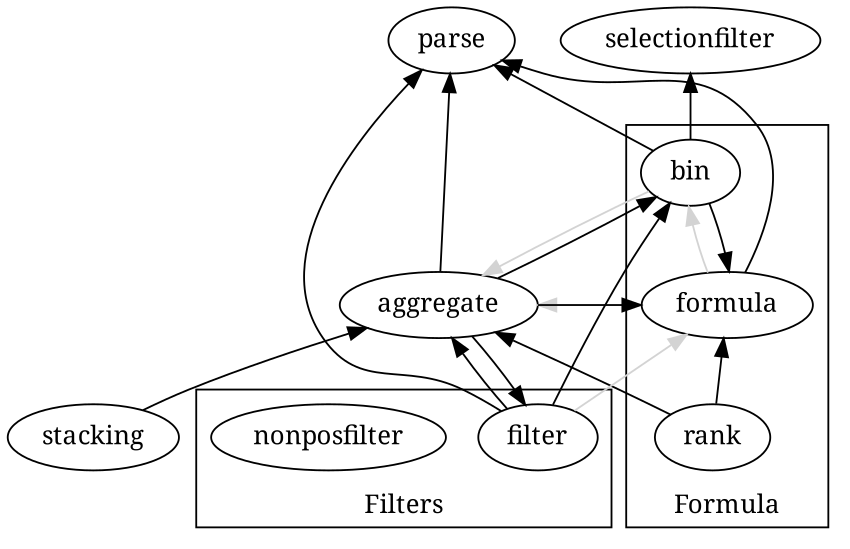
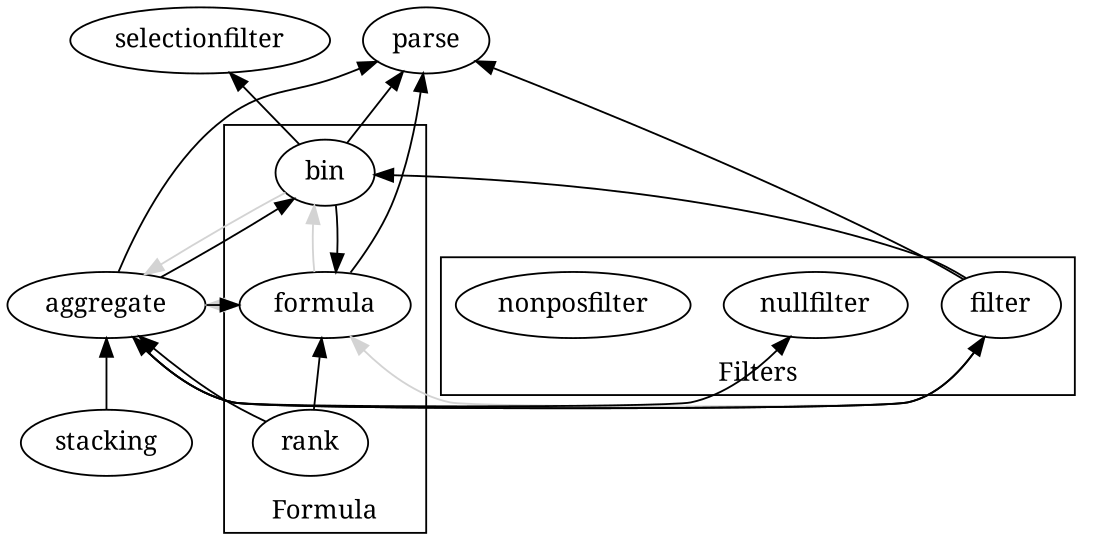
node "nullfilter": added
